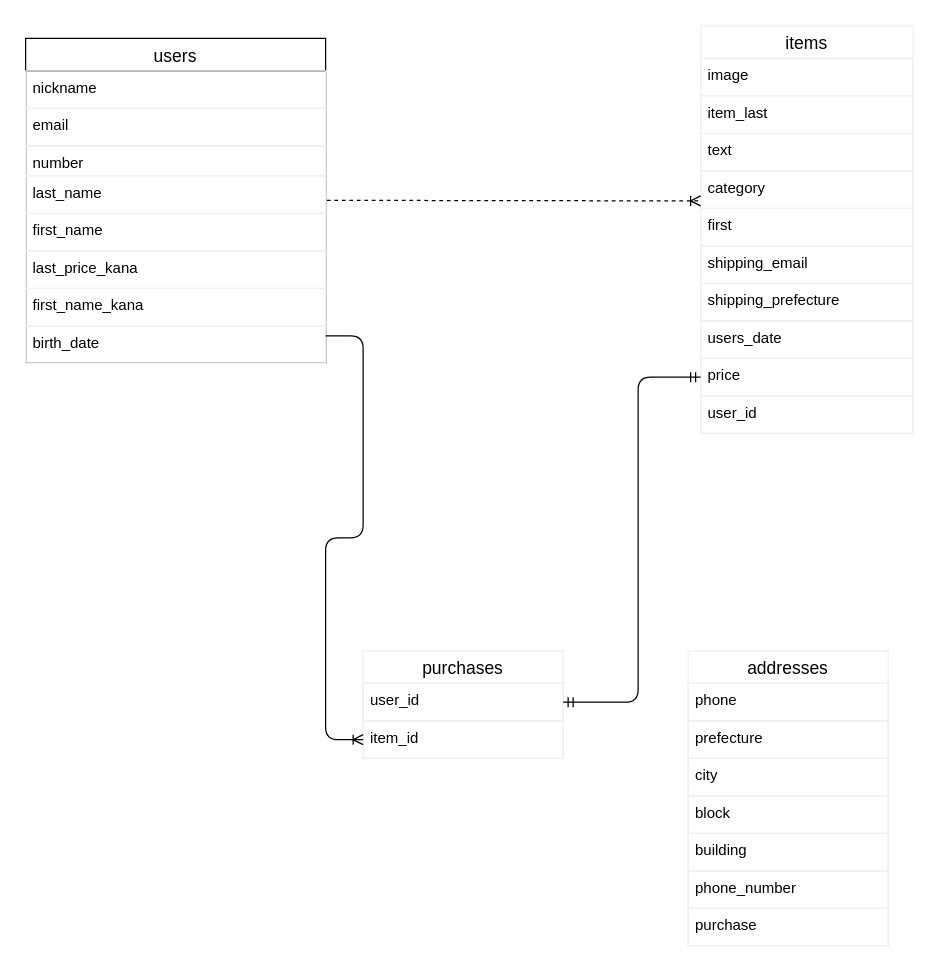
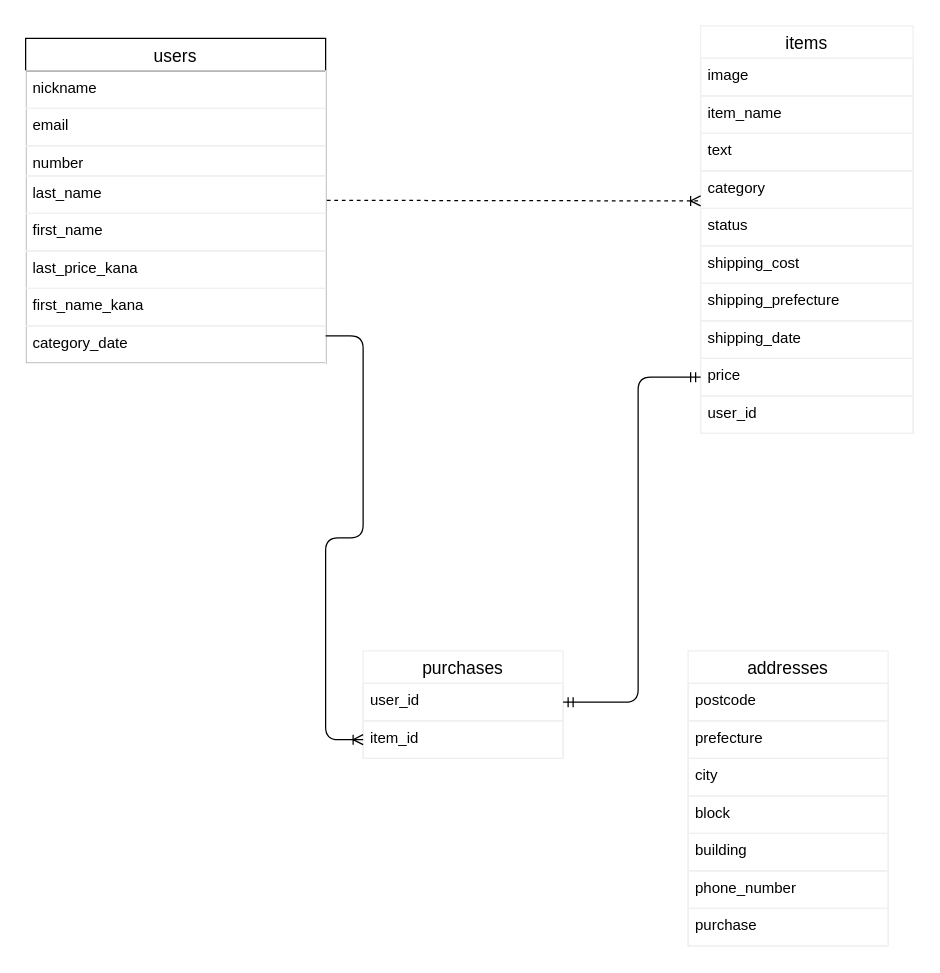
node "item_last": label "item_last" -> "item_name"
node "first": label "first" -> "status"
node "shipping_email": label "shipping_email" -> "shipping_cost"
node "users_date": label "users_date" -> "shipping_date"
node "birth_date": label "birth_date" -> "category_date"
node "phone": label "phone" -> "postcode"
